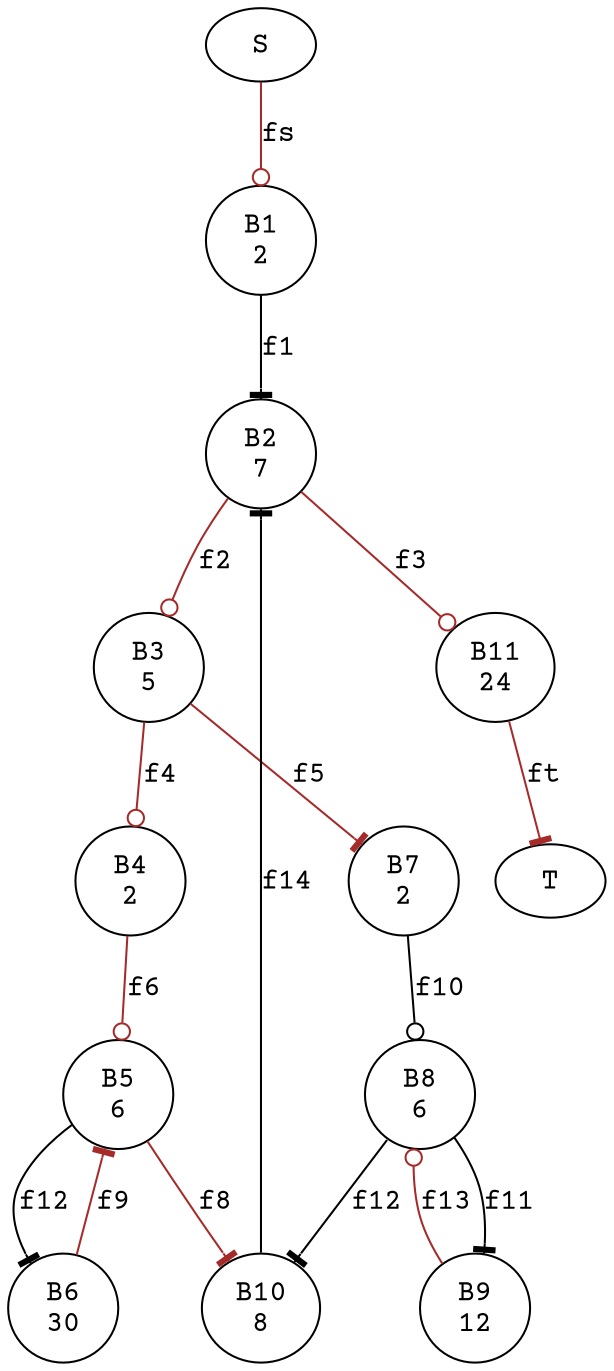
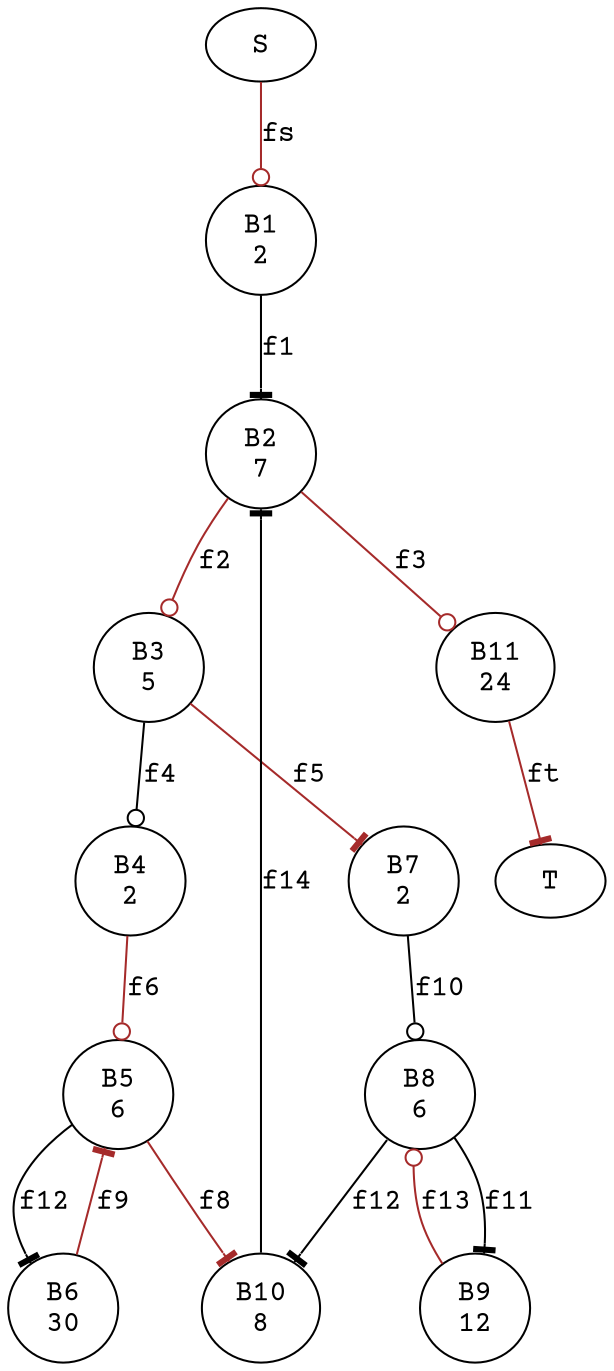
edge "B3 5" -> "B4 2": color brown -> black
